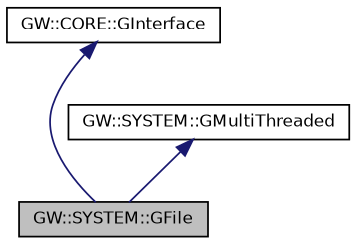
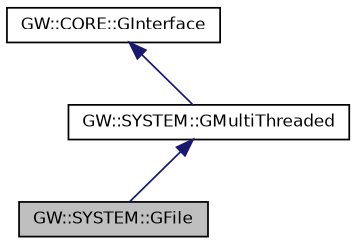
edge "GW::SYSTEM::GFile" -> "GW::CORE::GInterface": now "GW::SYSTEM::GMultiThreaded" -> "GW::CORE::GInterface"
